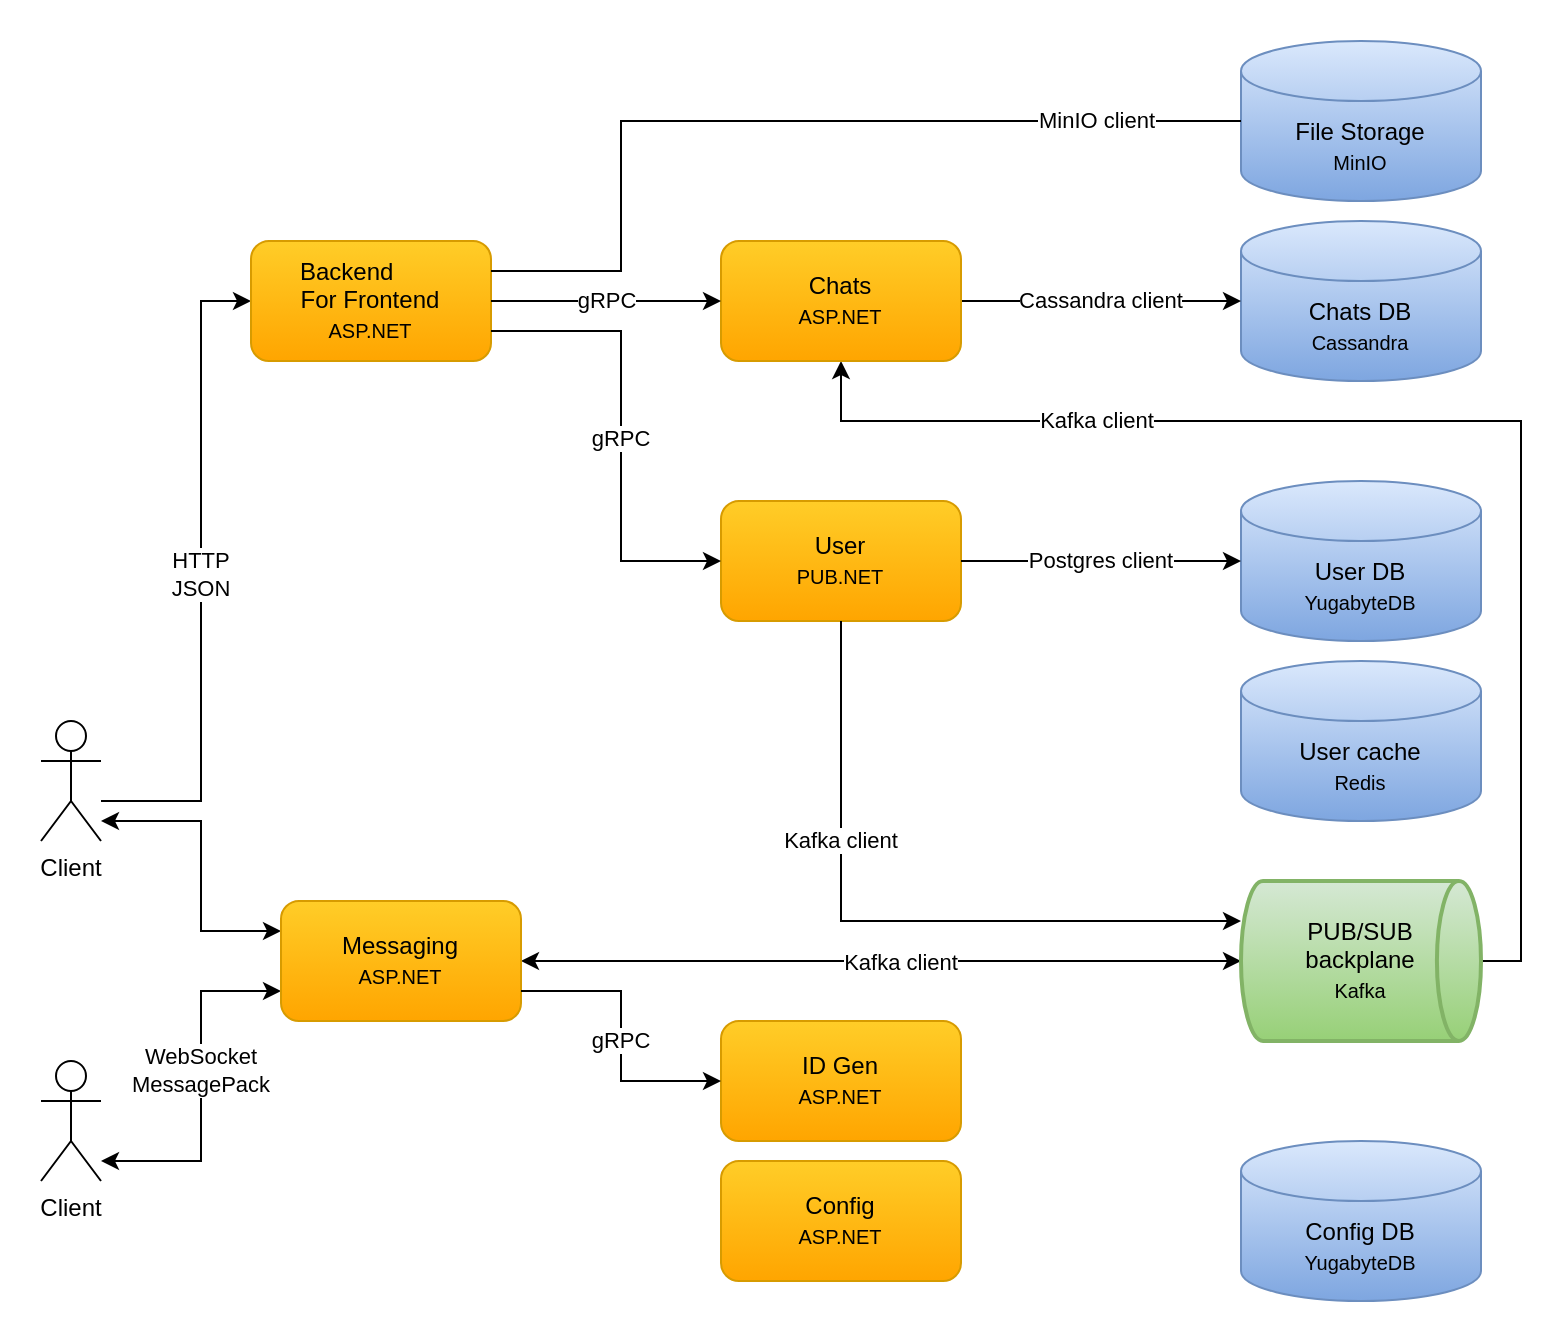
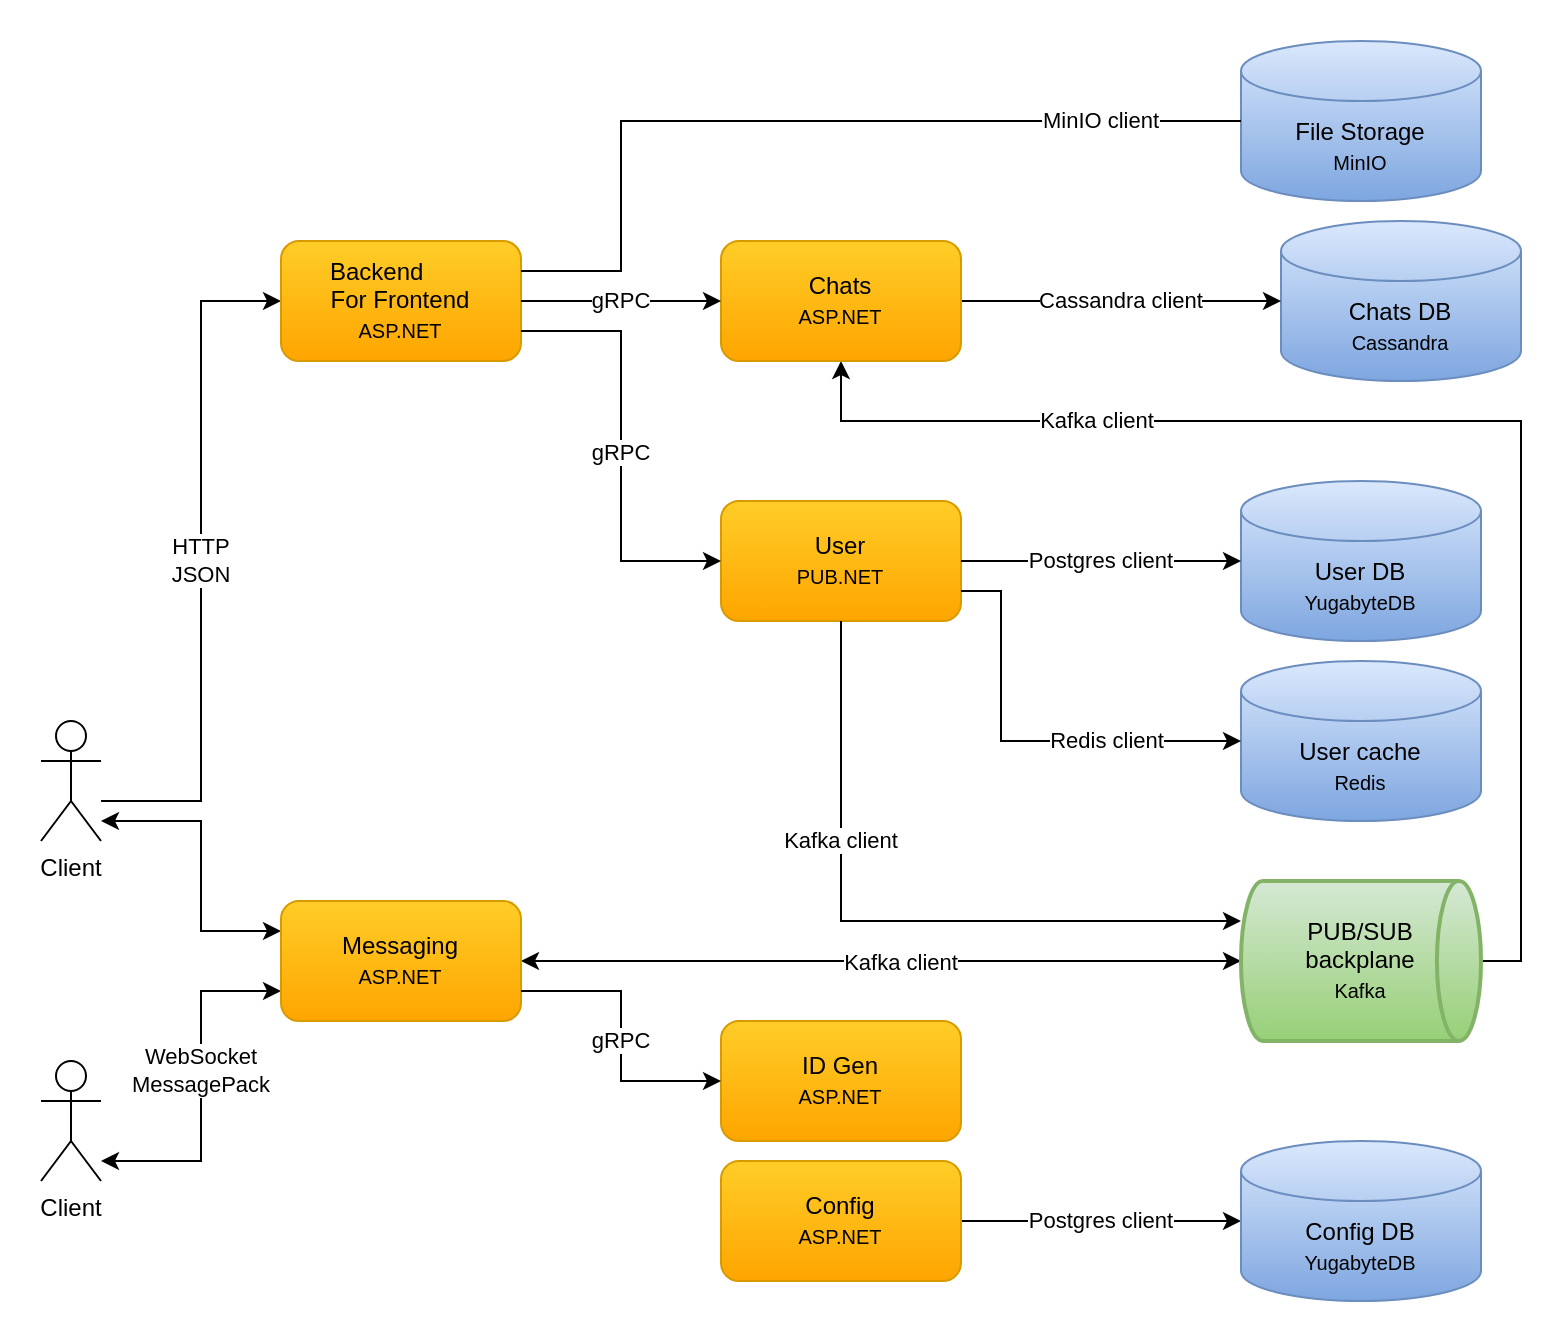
node "Backend For FrontendASP.NET": moved (371, 301) -> (401, 301)
node "Chats DBCassandra": moved (1361, 301) -> (1401, 301)
edge "UserPUB.NET" -> "User cacheRedis": added, label "Redis client"
edge "ConfigASP.NET" -> "Config DBYugabyteDB": added, label "Postgres client"
